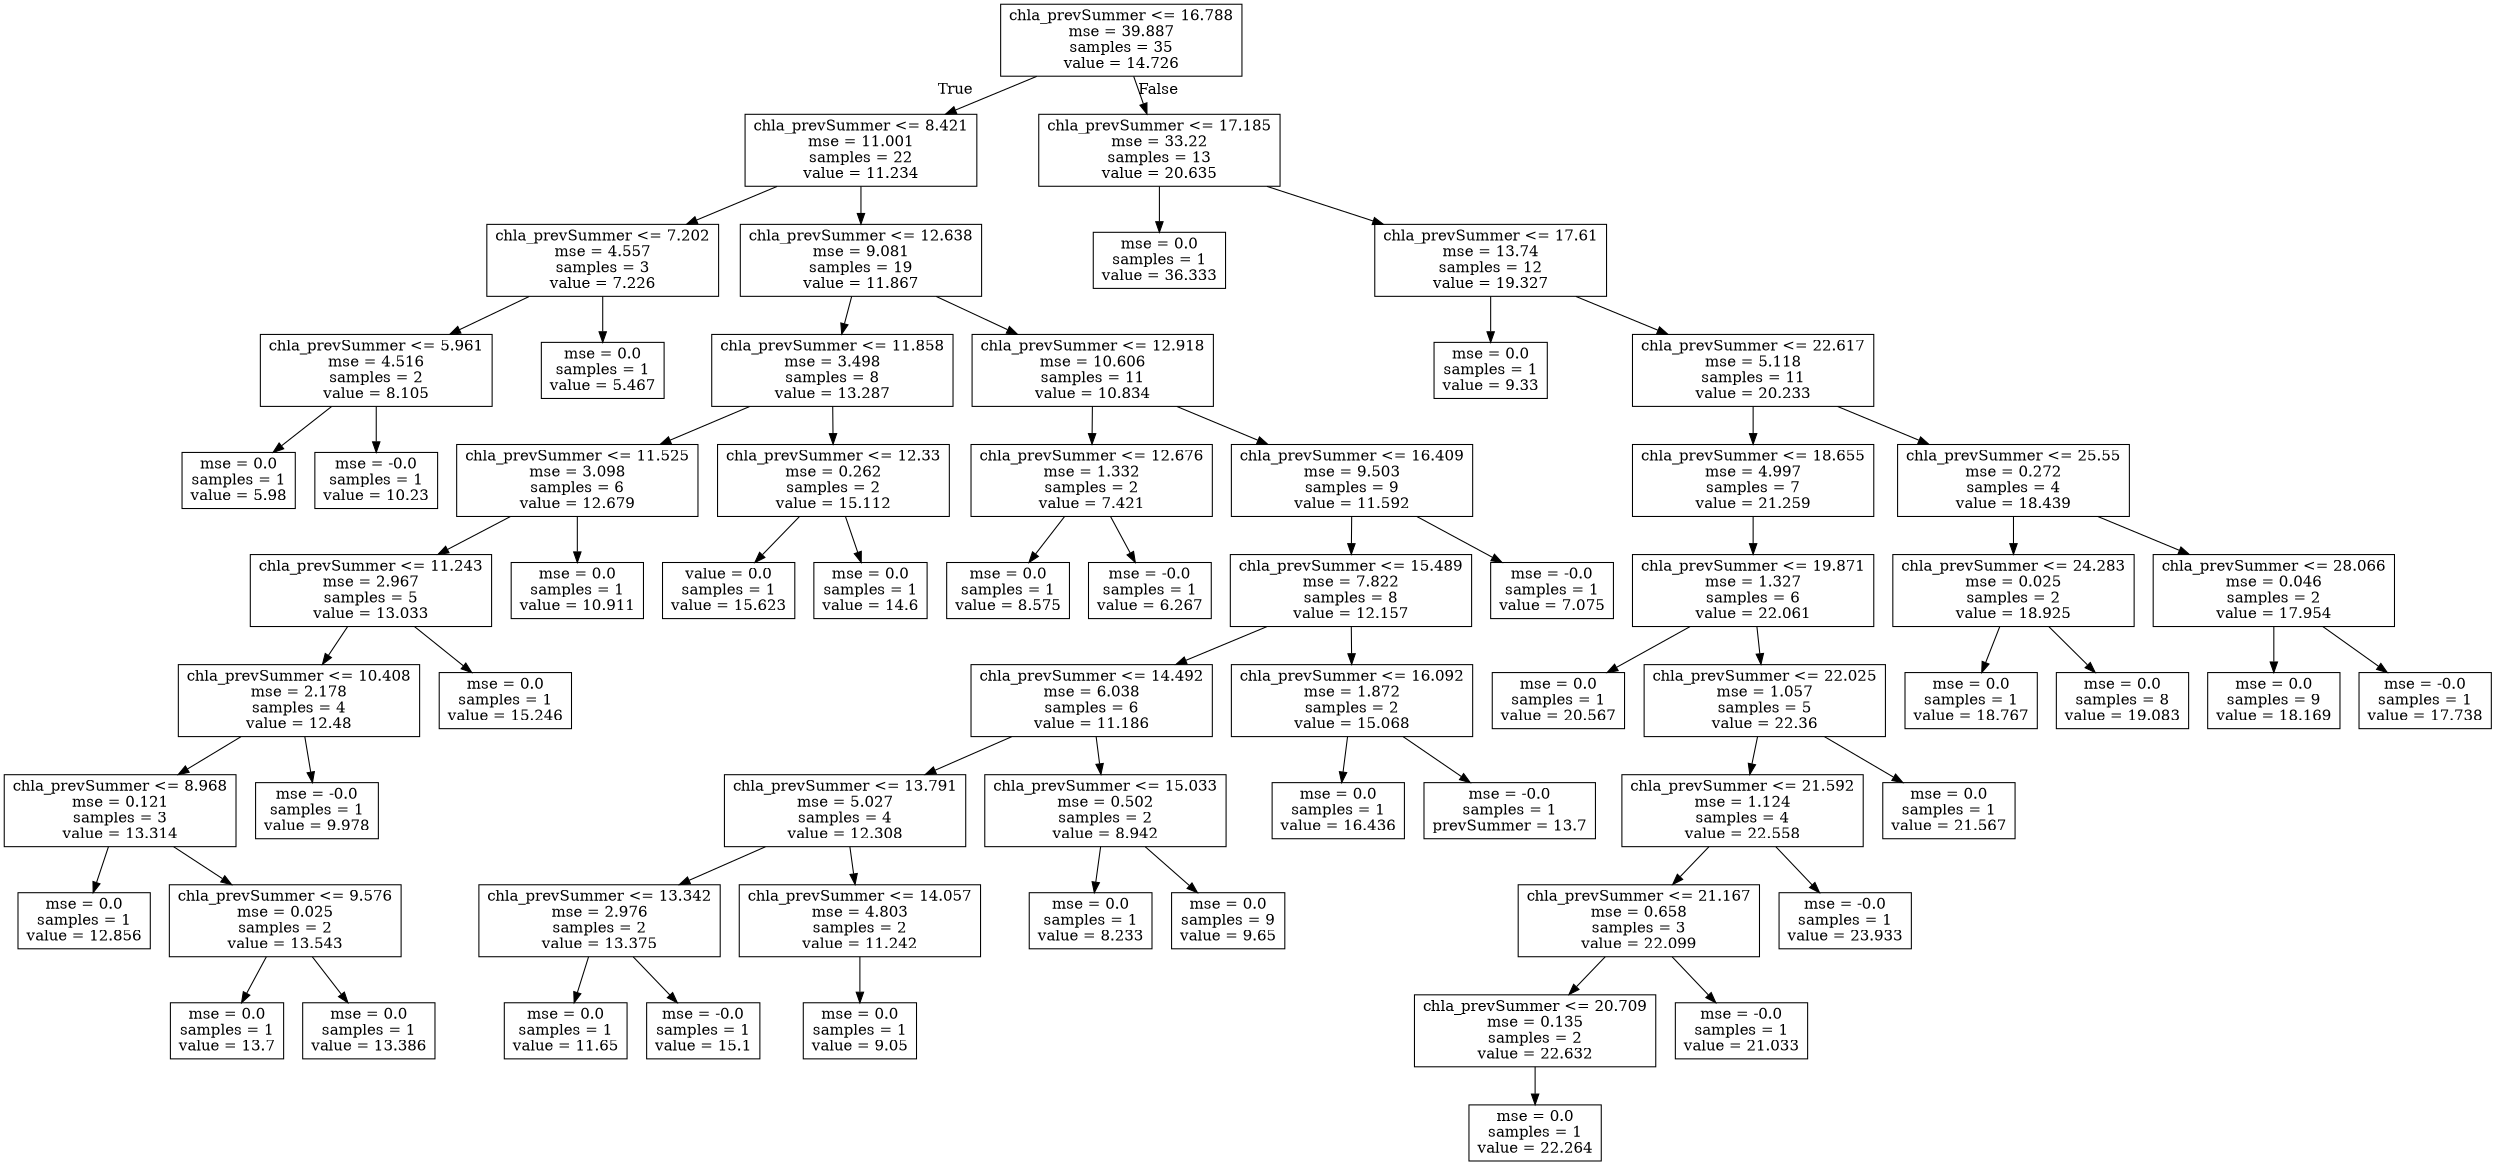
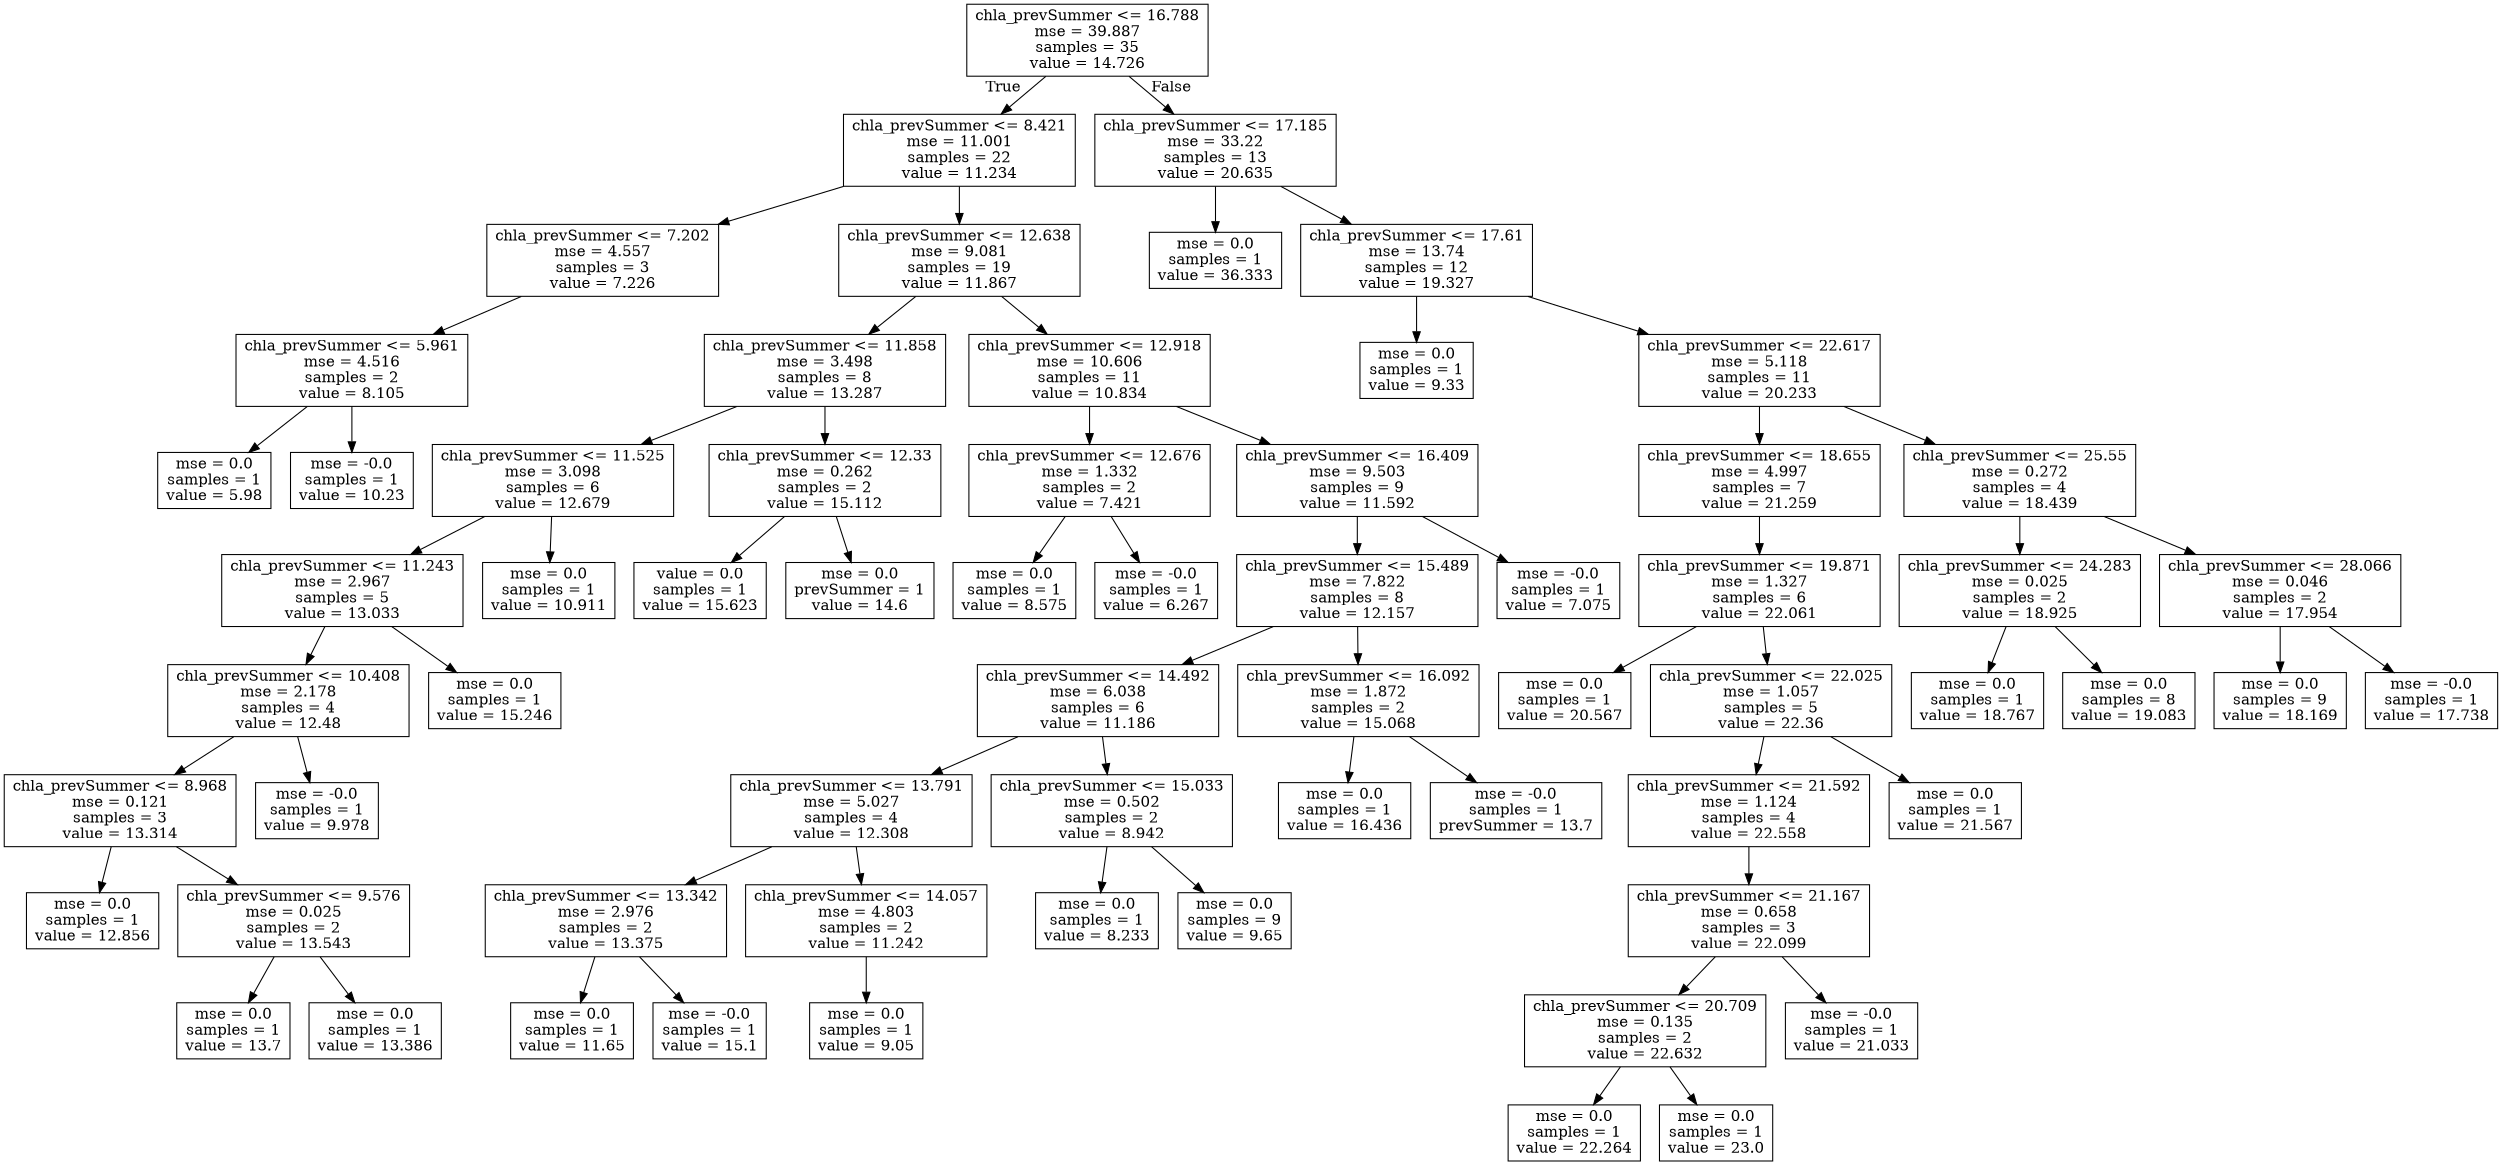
node "mse = 0.0 samples = 1 value = 5.467": removed
node "mse = 0.0 samples = 1 value = 14.6": label "mse = 0.0 samples = 1 value = 14.6" -> "mse = 0.0 prevSummer = 1 value = 14.6"
node "mse = -0.0 samples = 1 value = 23.933": removed
node "mse = 0.0 samples = 1 value = 23.0": added
